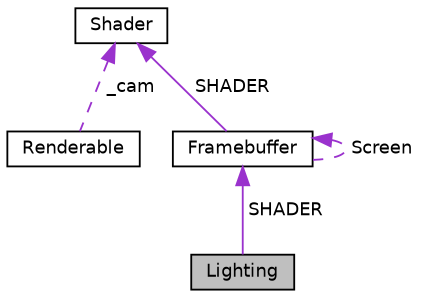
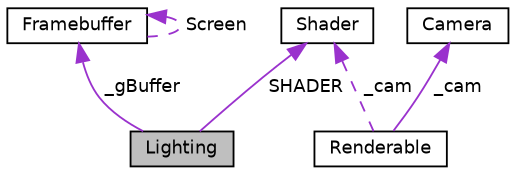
node "Camera": added
edge "Framebuffer" -> "Shader": now "Lighting" -> "Shader"
edge "Lighting" -> "Framebuffer": label " SHADER" -> " _gBuffer"
